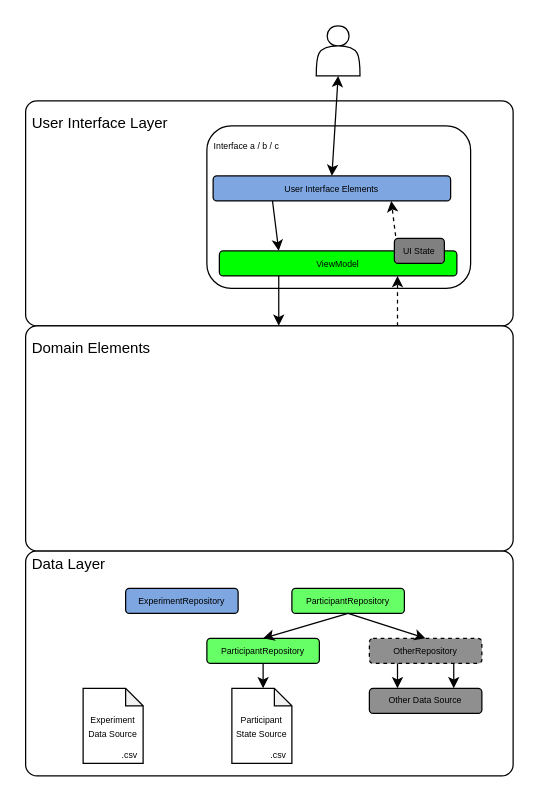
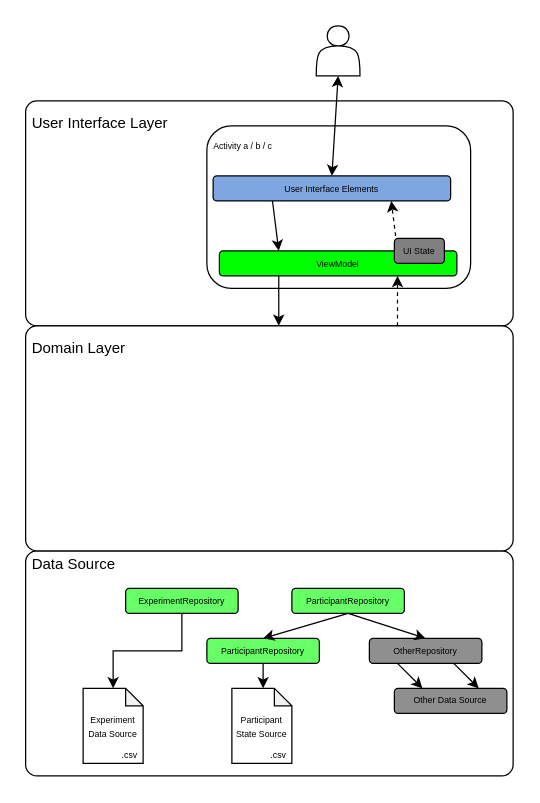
node "Interface a / b / c": label "Interface a / b / c" -> "Activity a / b / c"
node "Domain Elements": label "Domain Elements" -> "Domain Layer"
node "ExperimentRepository": fillcolor #7ea6e0 -> #66ff66
edge "ExperimentRepository" -> "Experiment Data Source": added
node "OtherRepository": style dashed -> solid
node "Data Layer": label "Data Layer" -> "Data Source"
node "Other Data Source": moved (426, 701) -> (451, 701)
